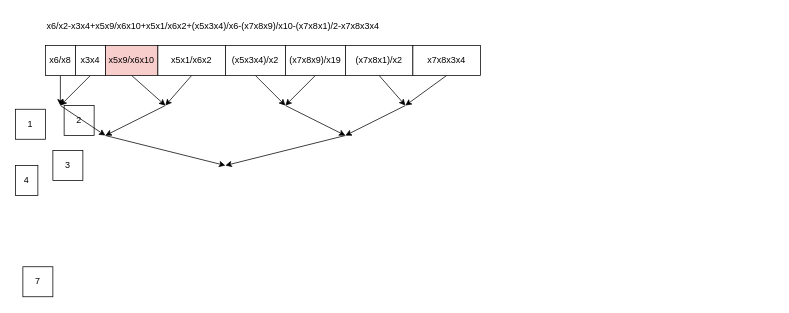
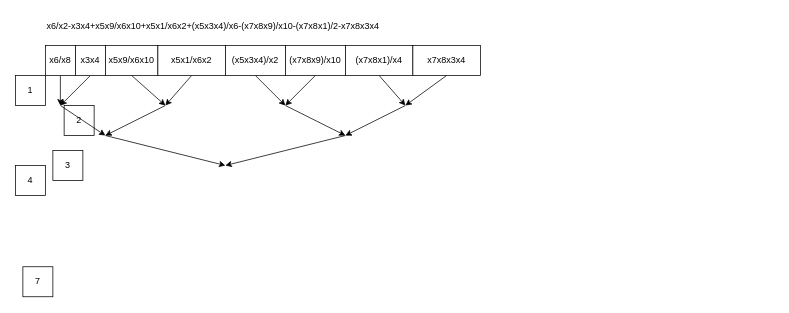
node "x5x9/x6x10": fillcolor #f8cecc -> #ffffff
node "(x7x8x9)/x19": label "(x7x8x9)/x19" -> "(x7x8x9)/x10"
node "(x7x8x1)/x2": label "(x7x8x1)/x2" -> "(x7x8x1)/x4"
node "1": moved (30, 124) -> (30, 90)
node "4": size 23x30 -> 30x30
